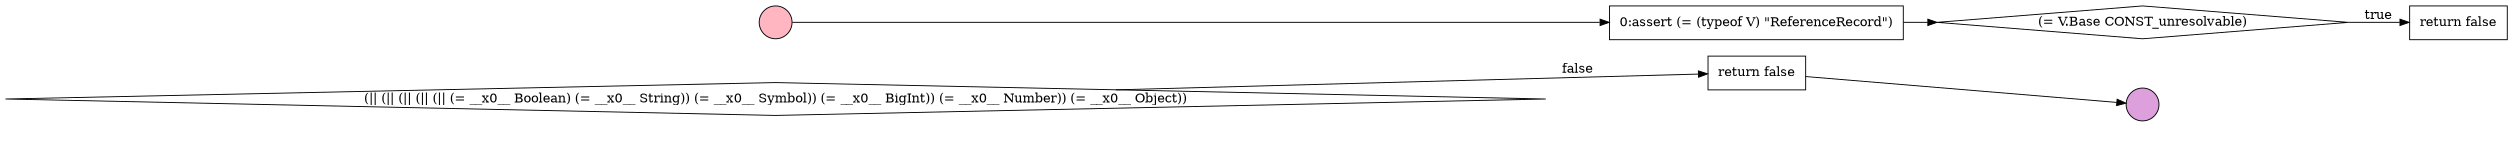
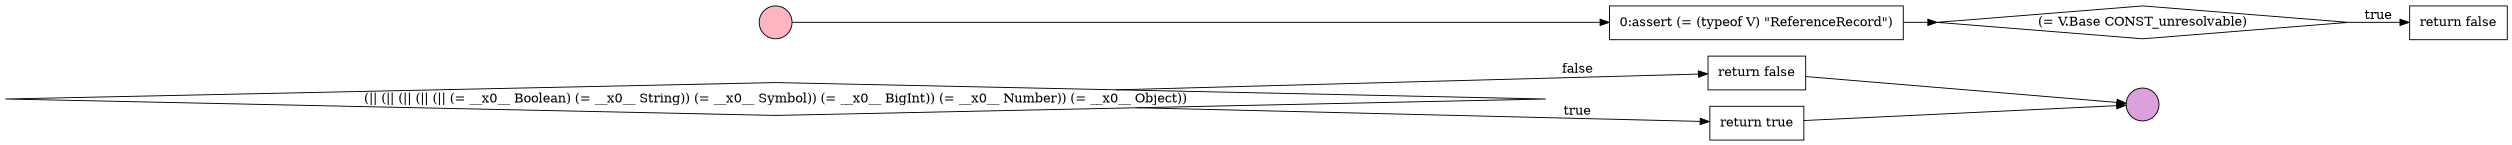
node "return true": added
